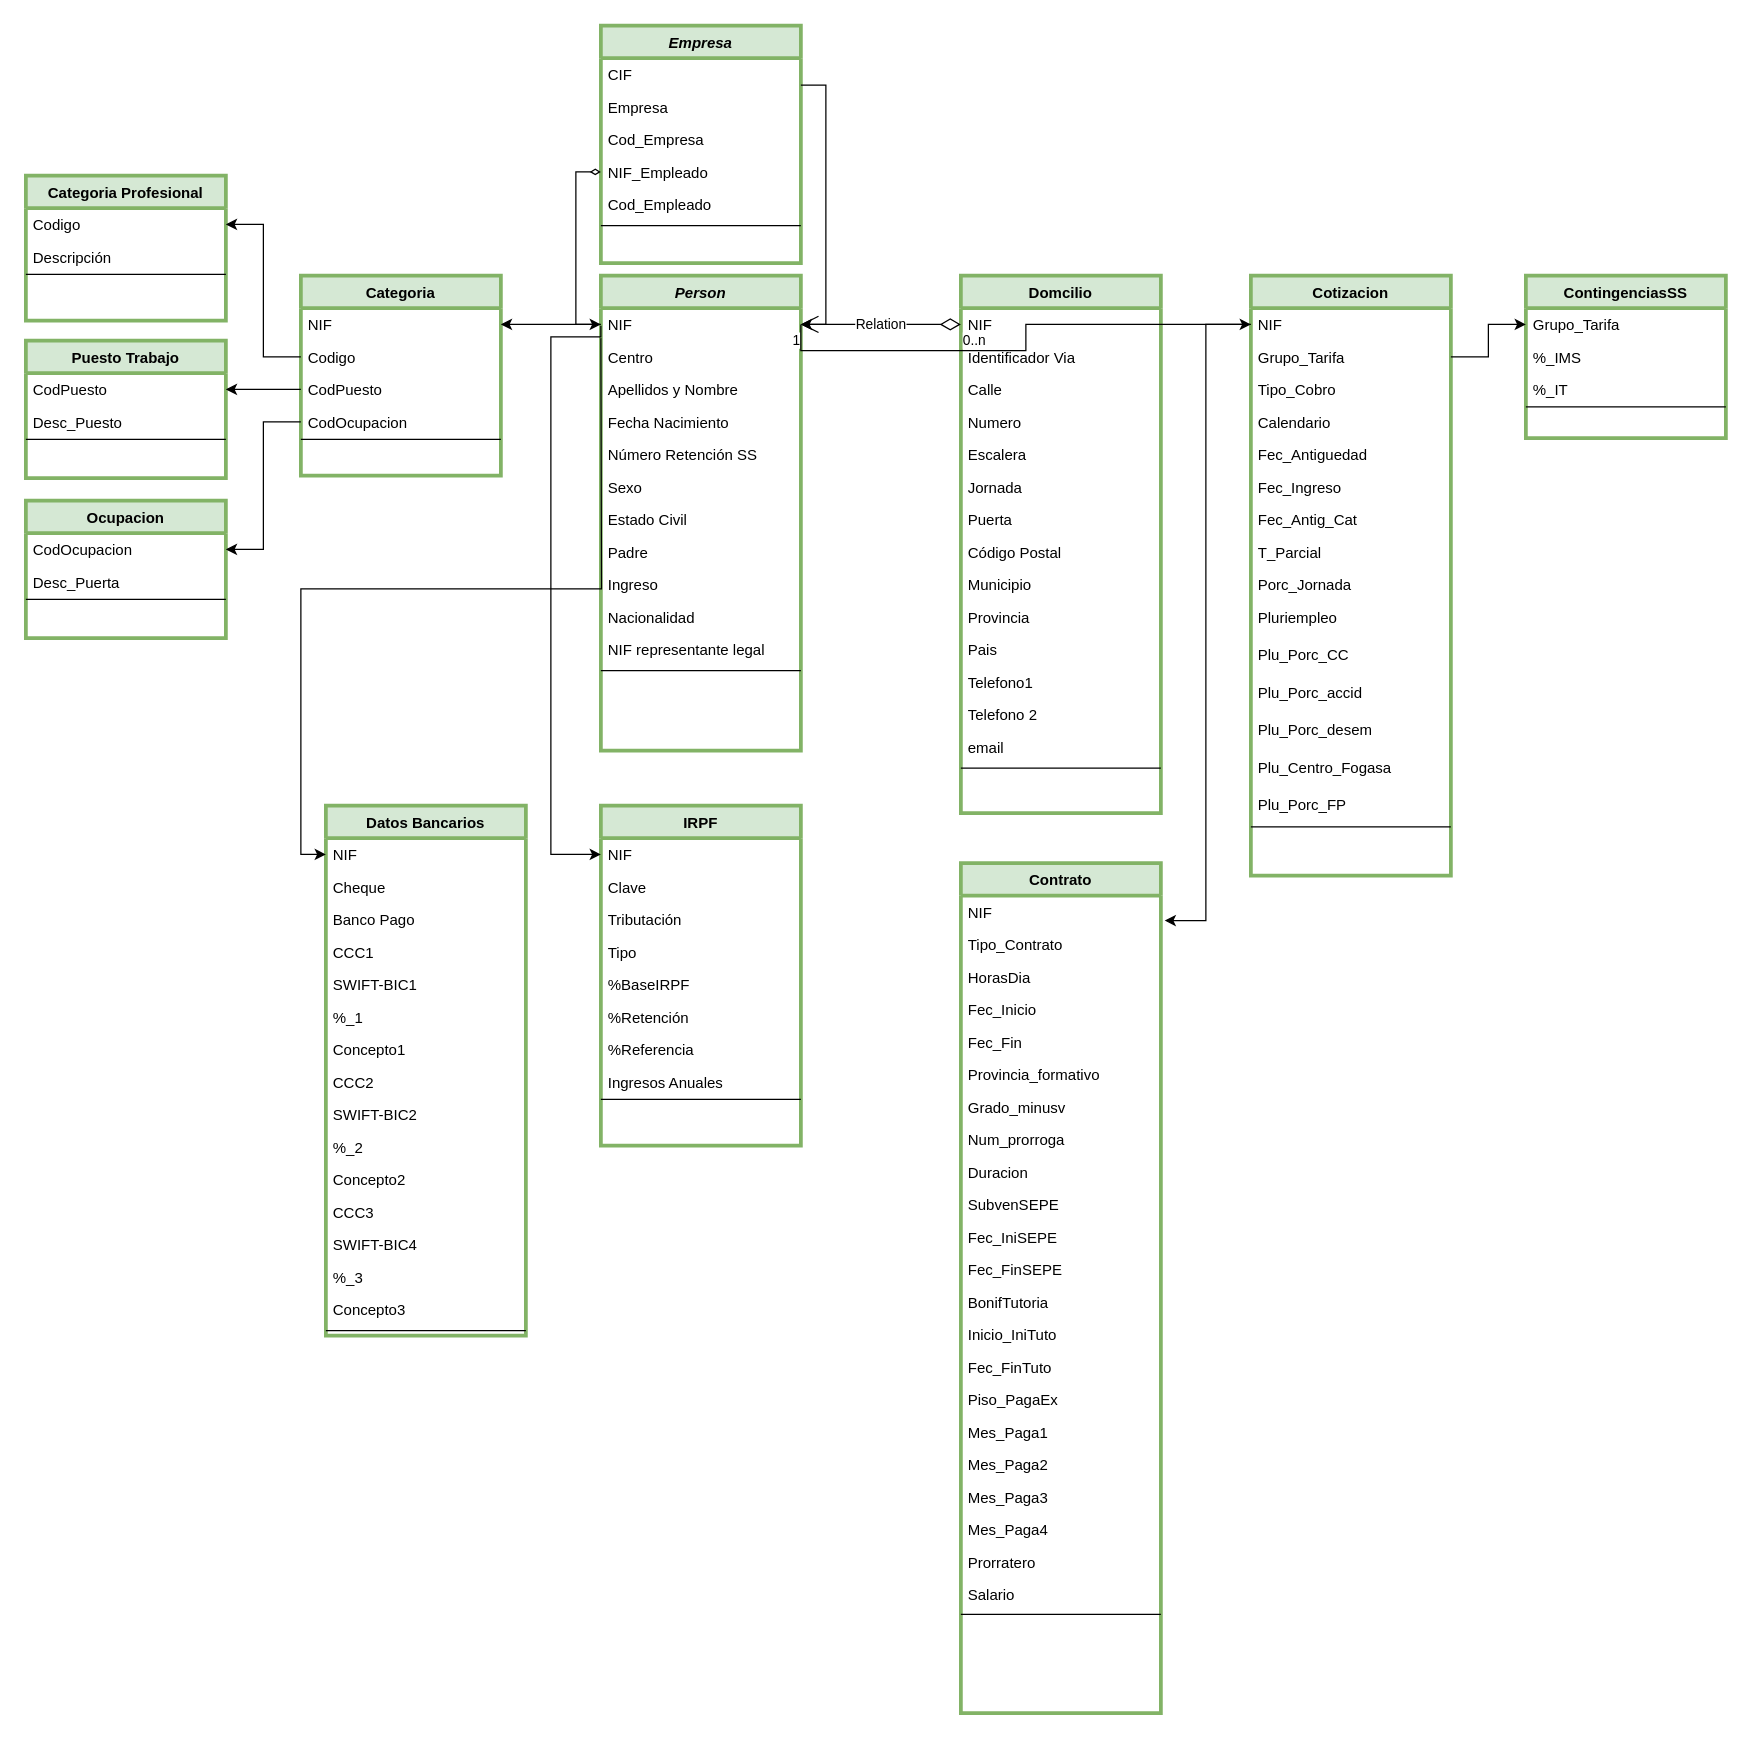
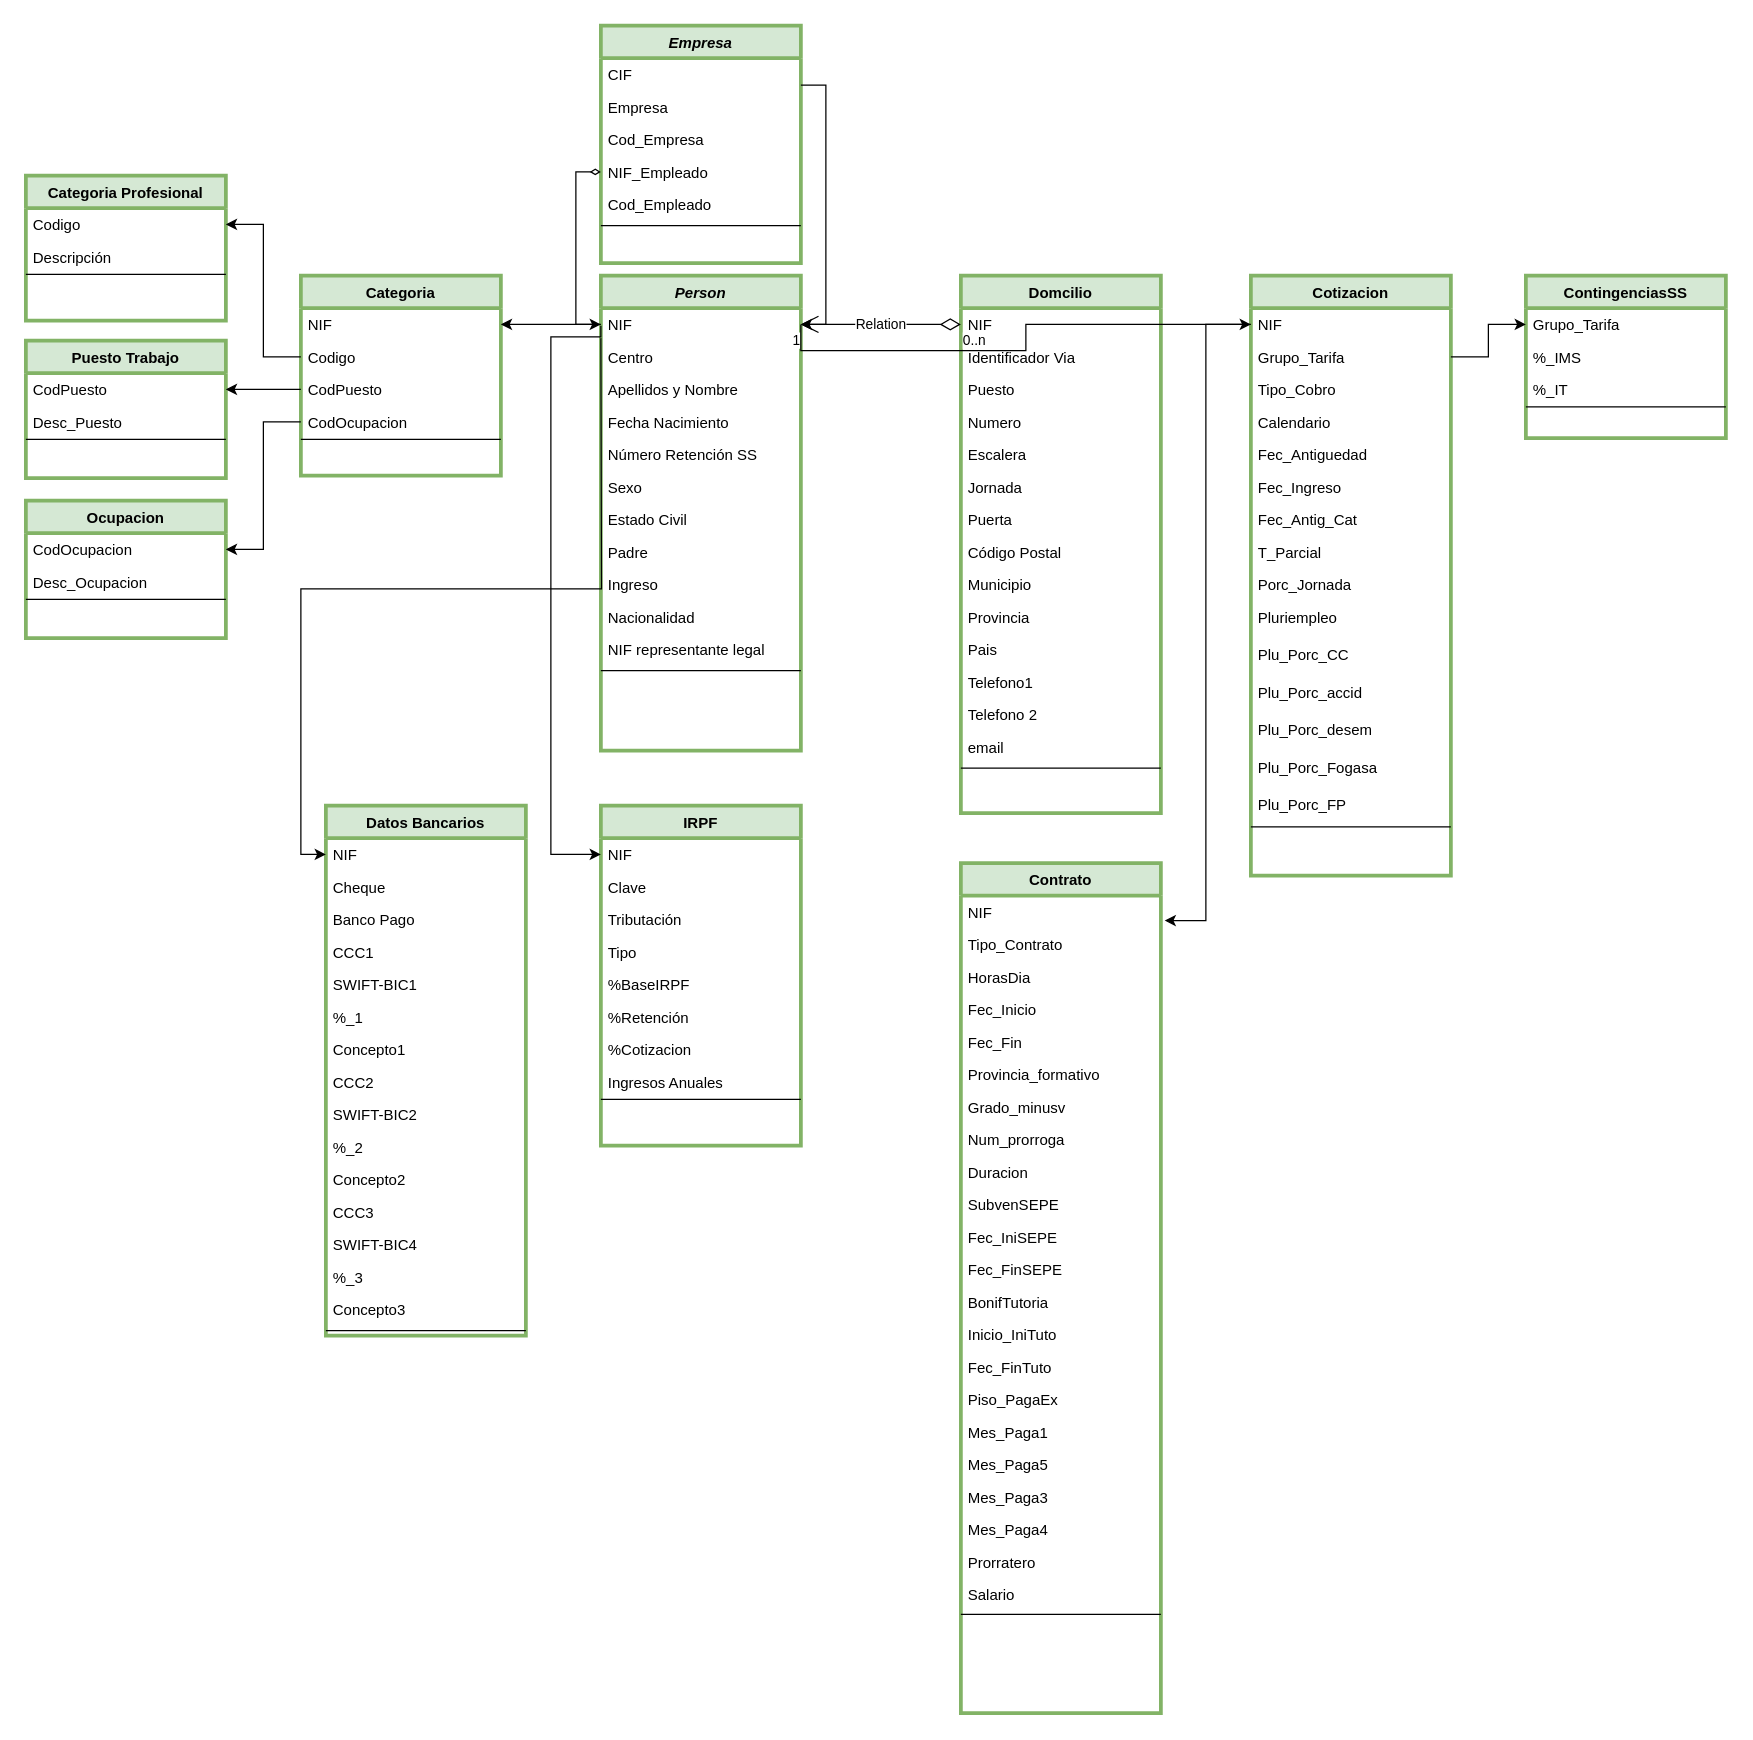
node "Calle": label "Calle" -> "Puesto"
node "Desc_Puerta": label "Desc_Puerta" -> "Desc_Ocupacion"
node "Plu_Centro_Fogasa": label "Plu_Centro_Fogasa" -> "Plu_Porc_Fogasa"
node "%Referencia": label "%Referencia" -> "%Cotizacion"
node "Mes_Paga2": label "Mes_Paga2" -> "Mes_Paga5"
